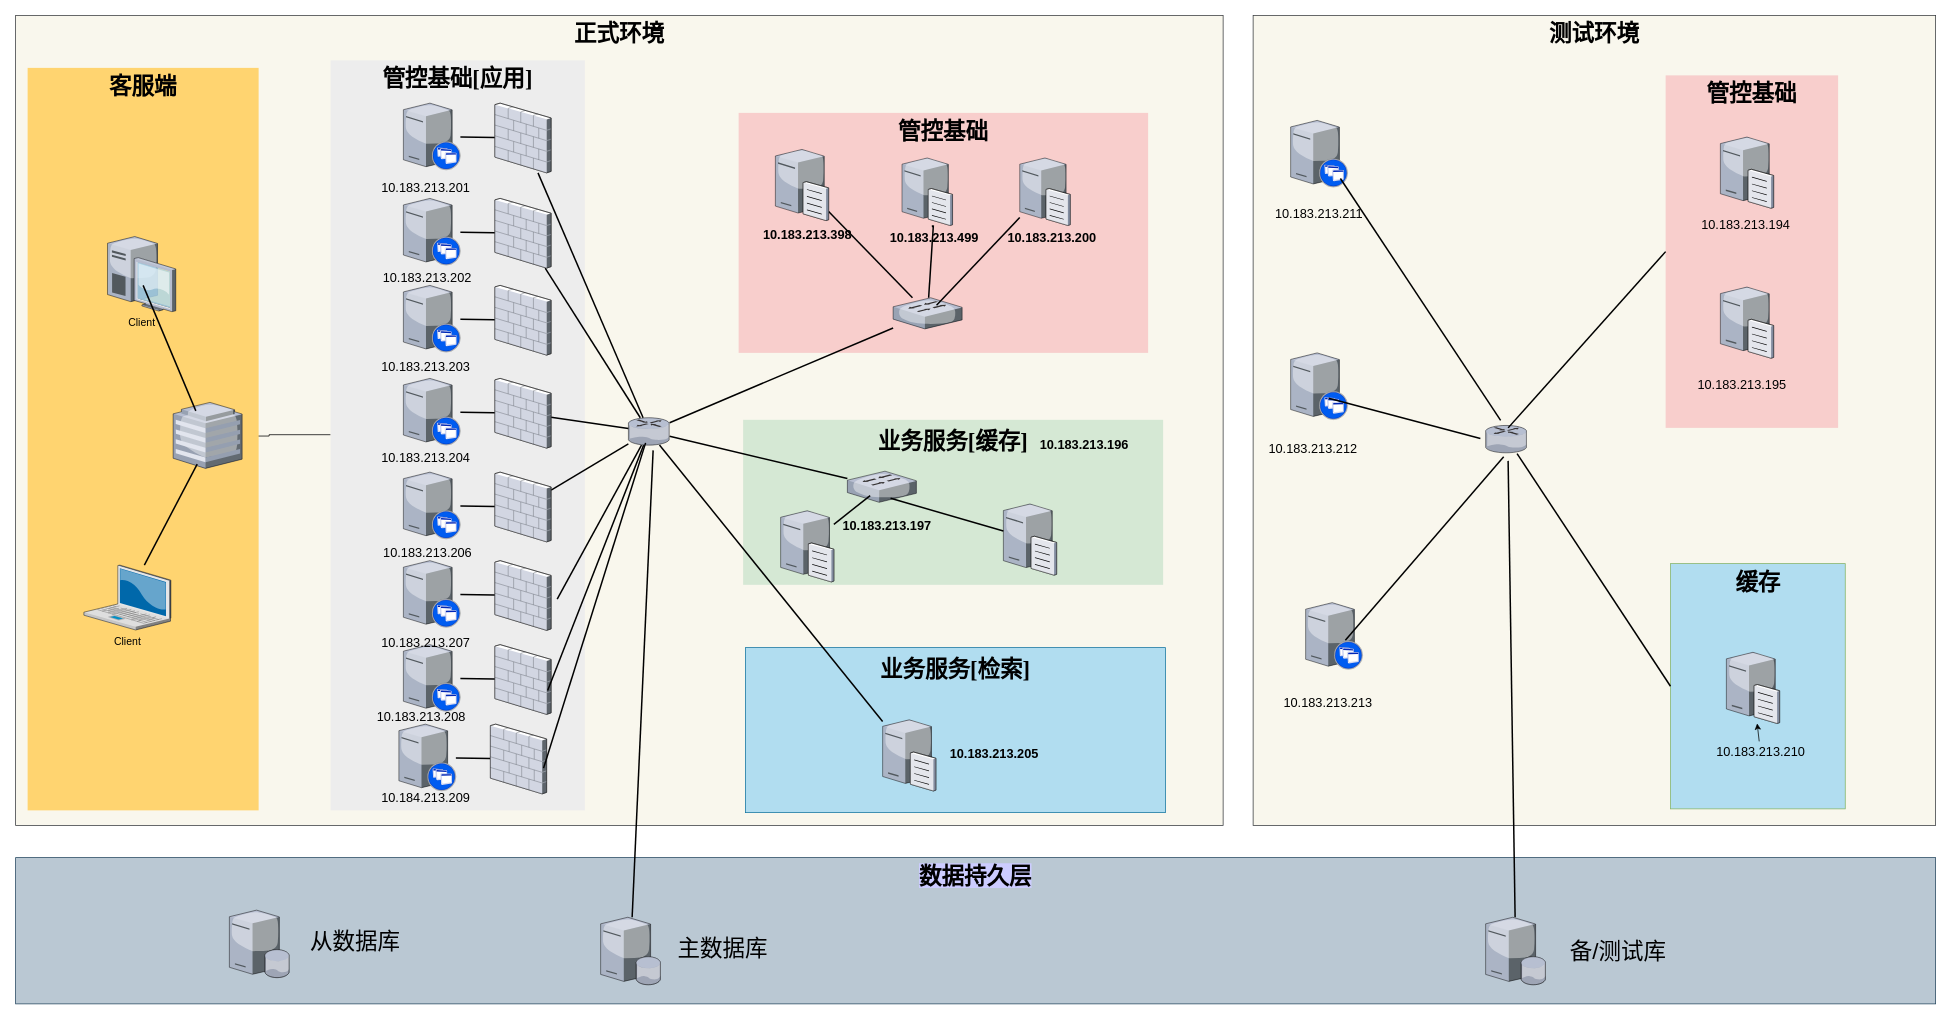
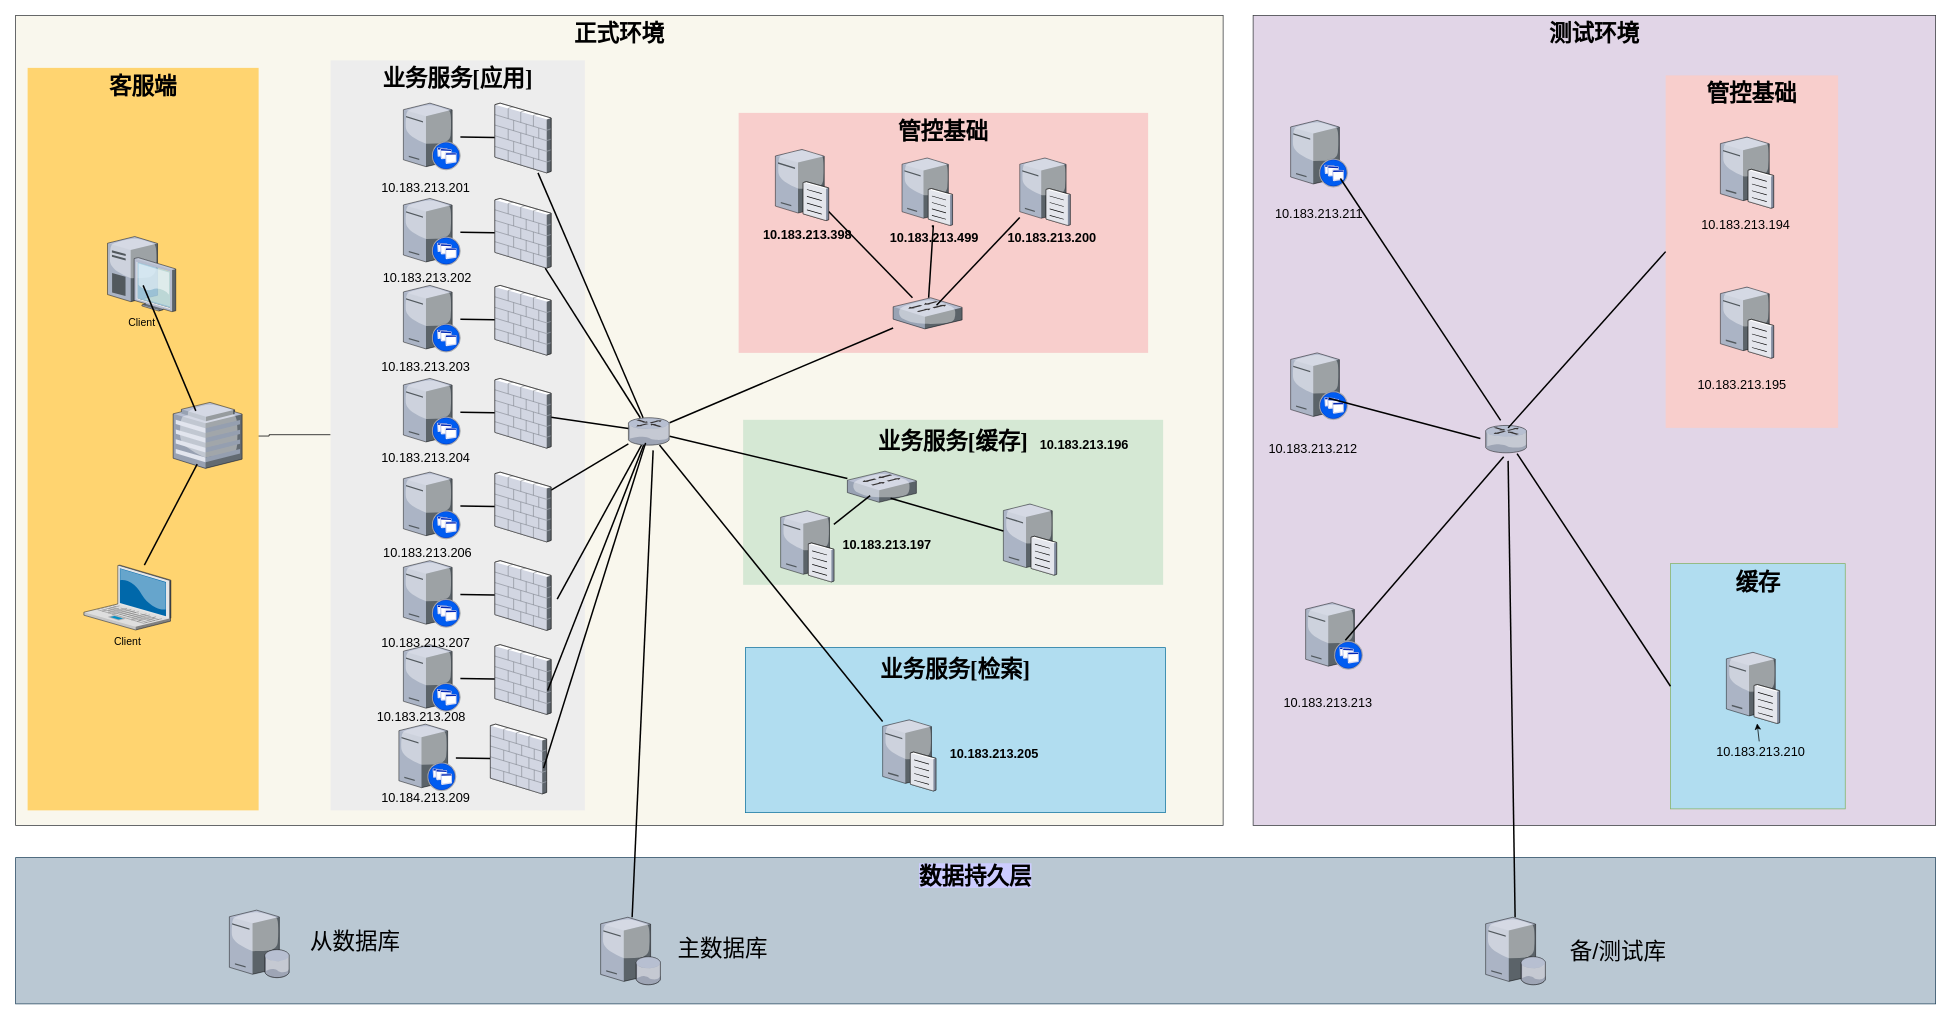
node "管控基础[应用]": label "管控基础[应用]" -> "业务服务[应用]"
node "测试环境": fillcolor #f9f7ed -> #e1d5e7
node "10.183.213.197": moved (887, 527) -> (887, 545)
